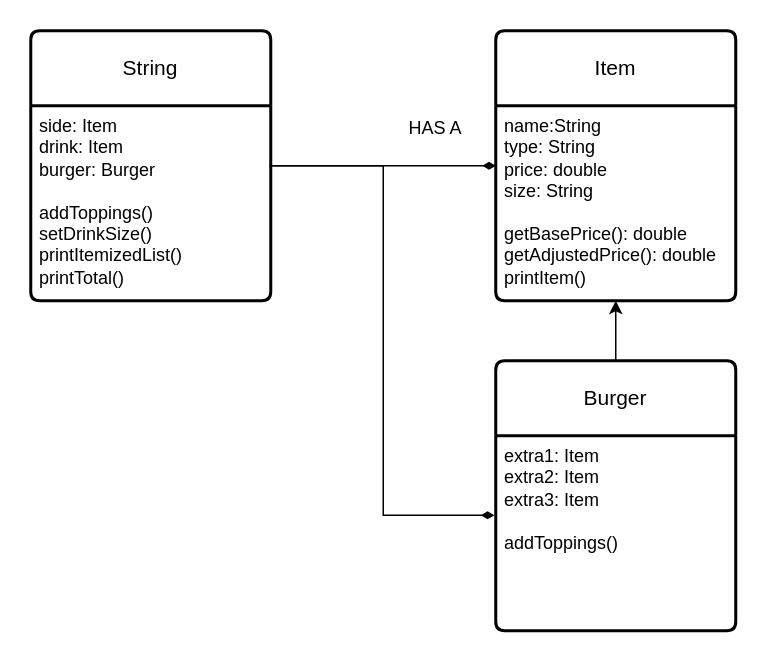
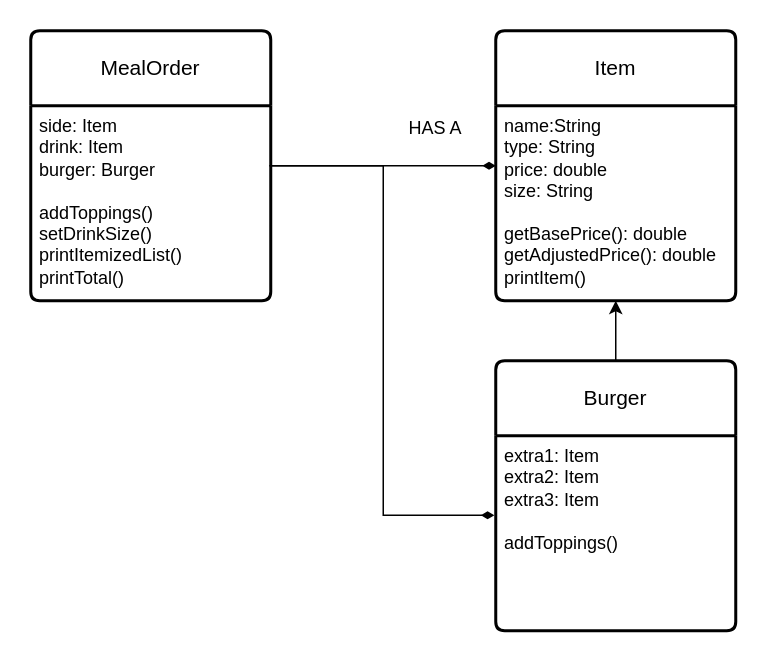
node "String": label "String" -> "MealOrder"
